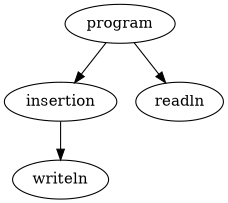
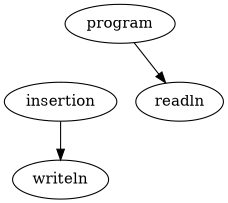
edge "program" -> "insertion": removed
